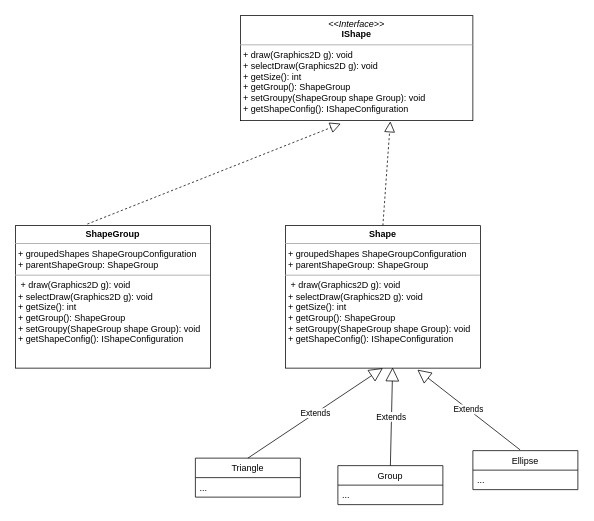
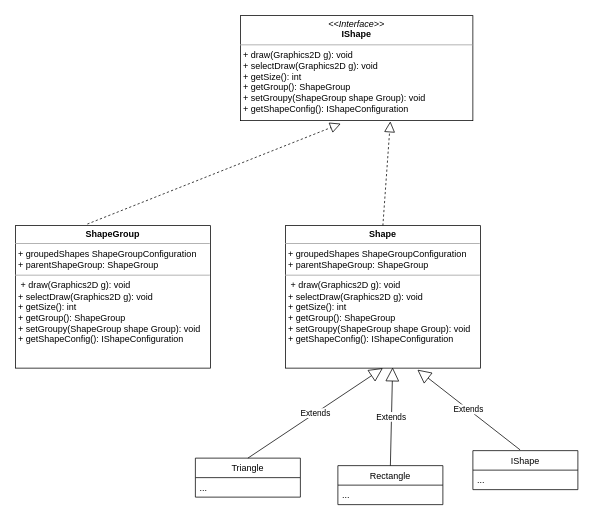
node "Ellipse": label "Ellipse" -> "IShape"
node "Group": label "Group" -> "Rectangle"
